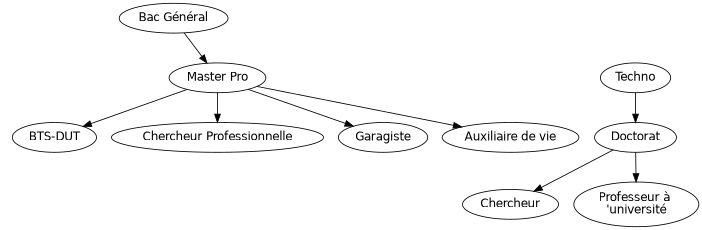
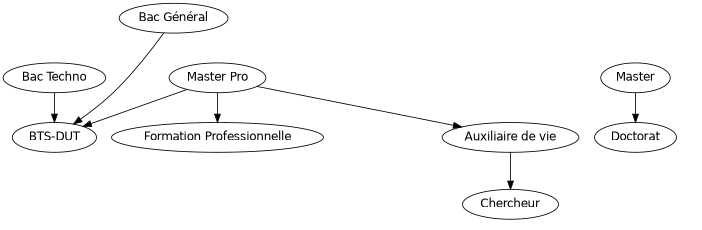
edge "Bac Général" -> "Master Pro": now "Bac Général" -> "BTS-DUT"
node "Bac Techno": added
node "Techno": label "Techno" -> "Master"
node "Chercheur Professionnelle": label "Chercheur Professionnelle" -> "Formation Professionnelle"
node "Garagiste": removed
edge "Doctorat" -> "Chercheur": now "Auxiliaire de vie" -> "Chercheur"
node "Professeur à 'université": removed
